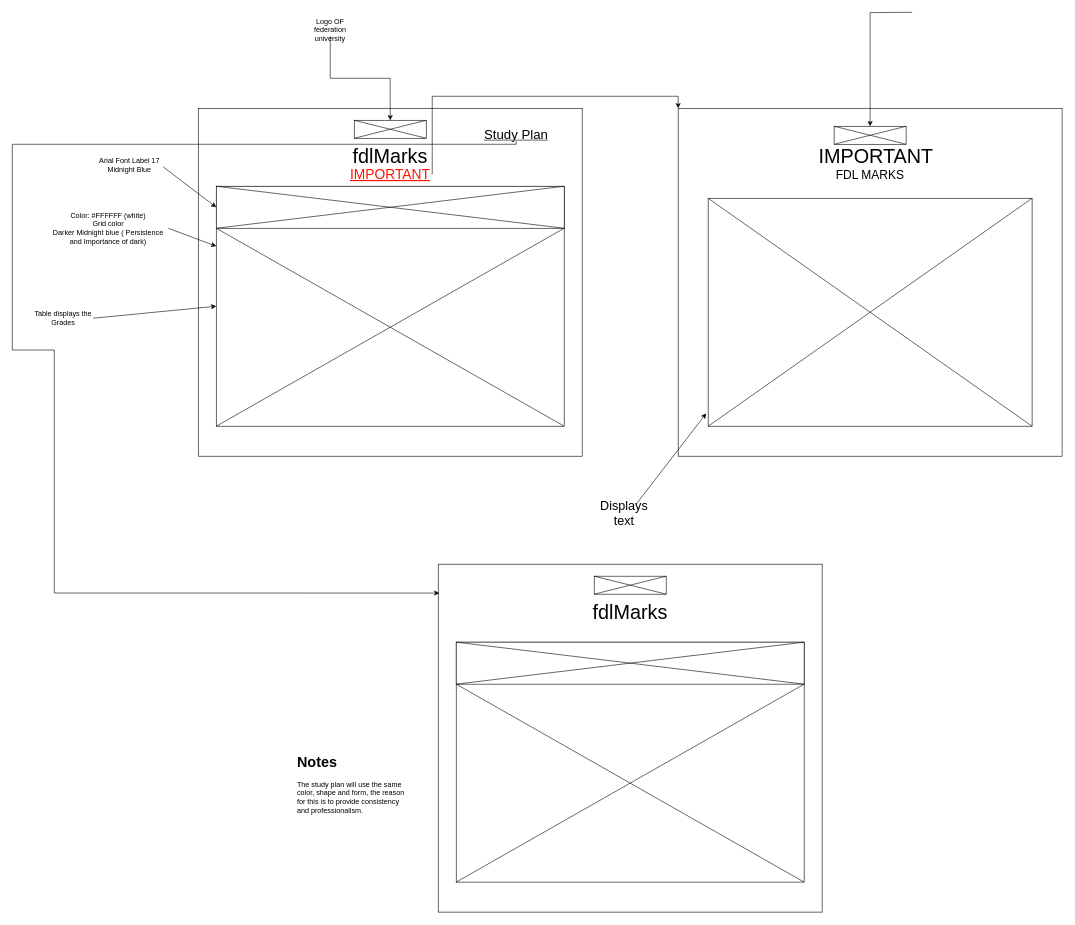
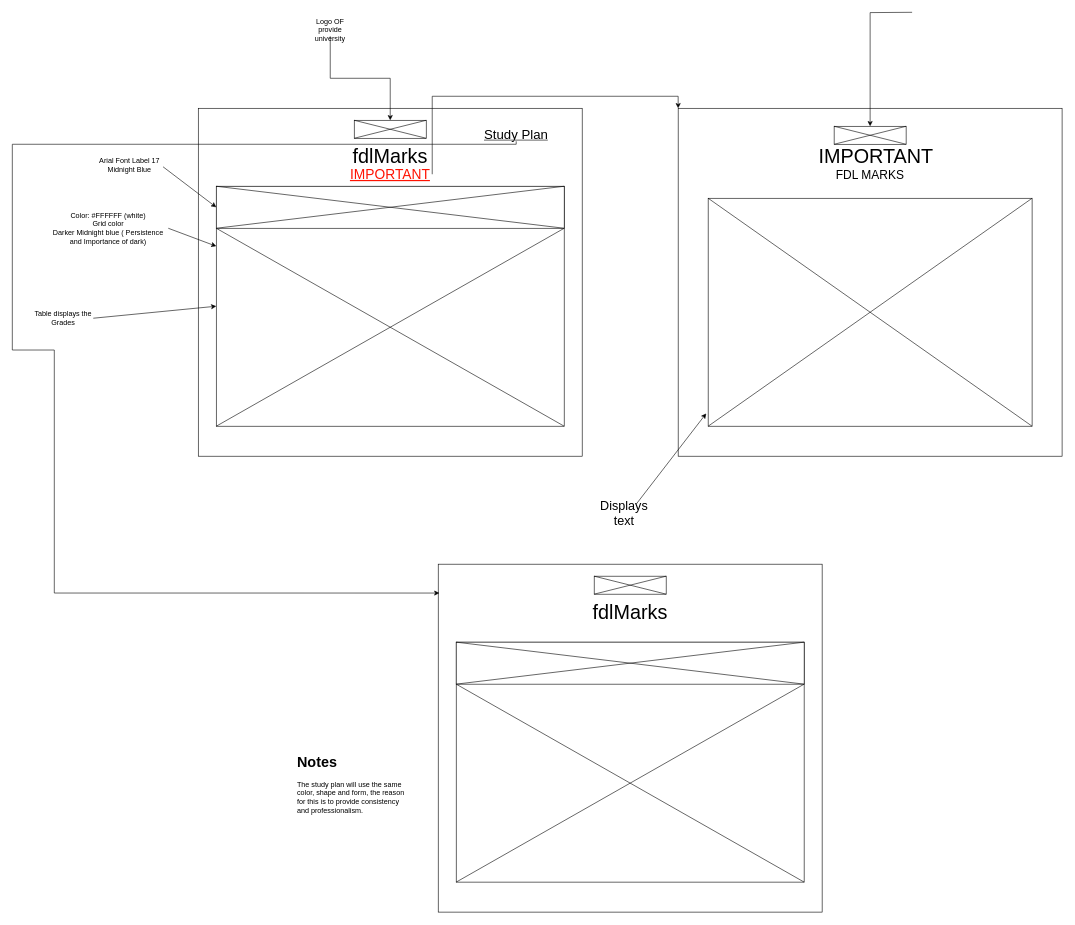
node "Logo OF federation university": label "Logo OF federation university" -> "Logo OF provide university"
